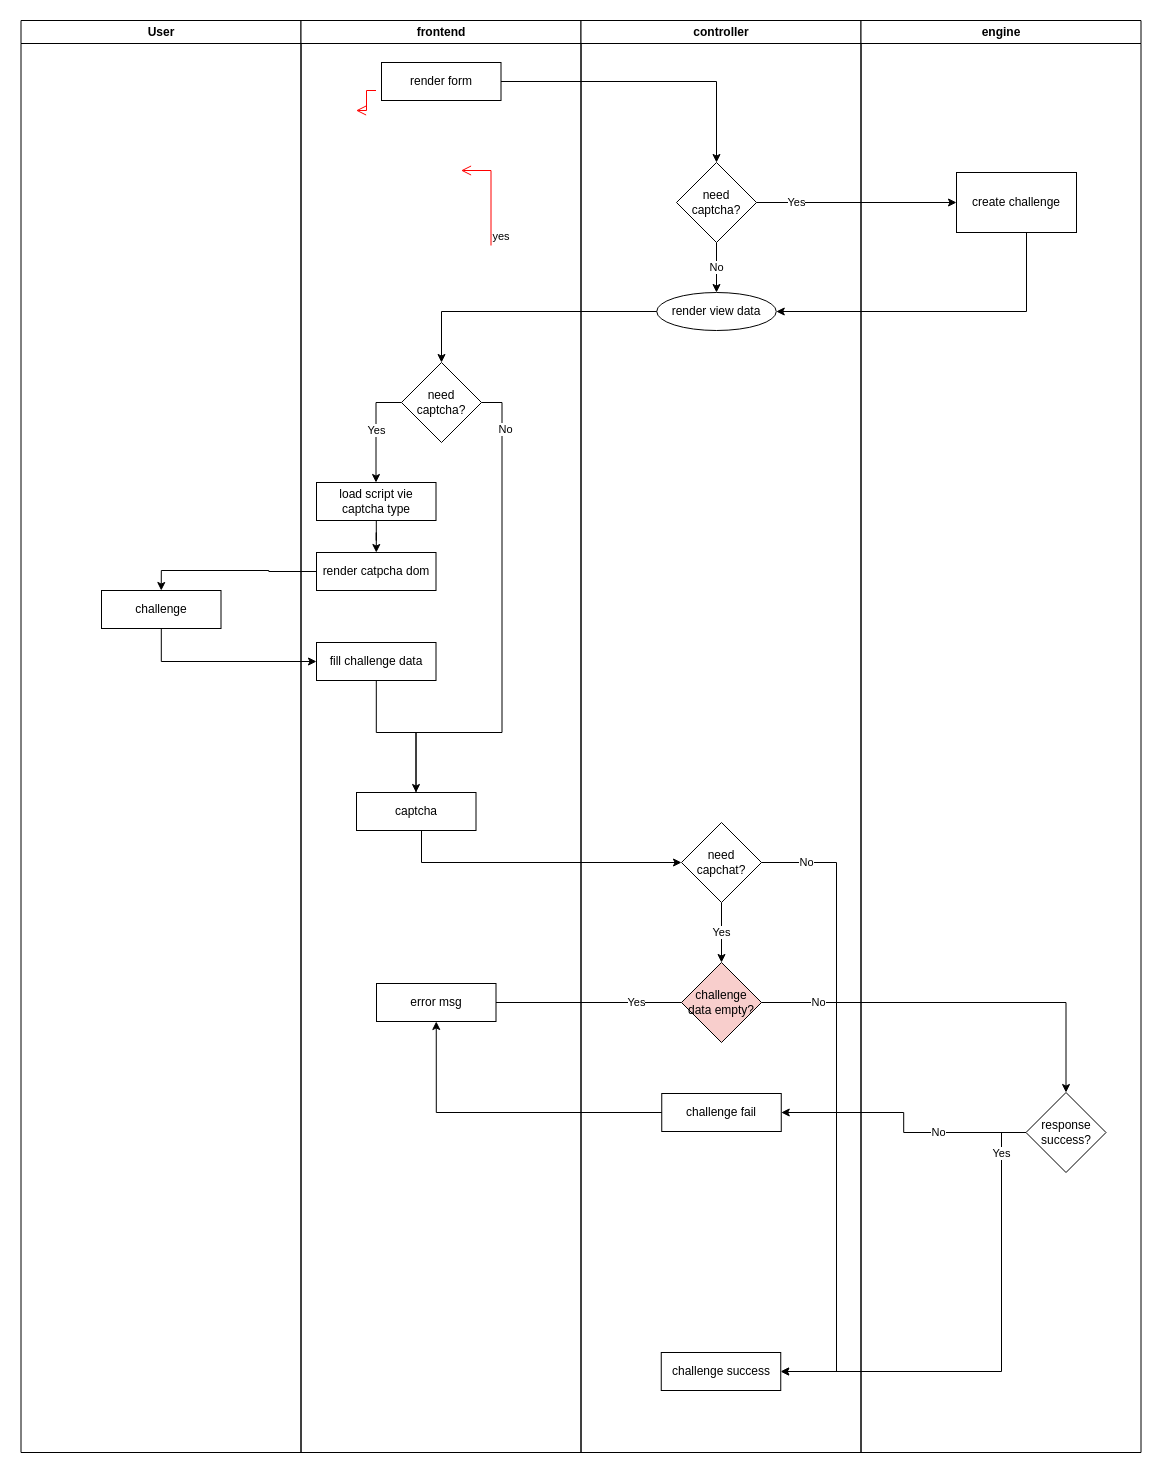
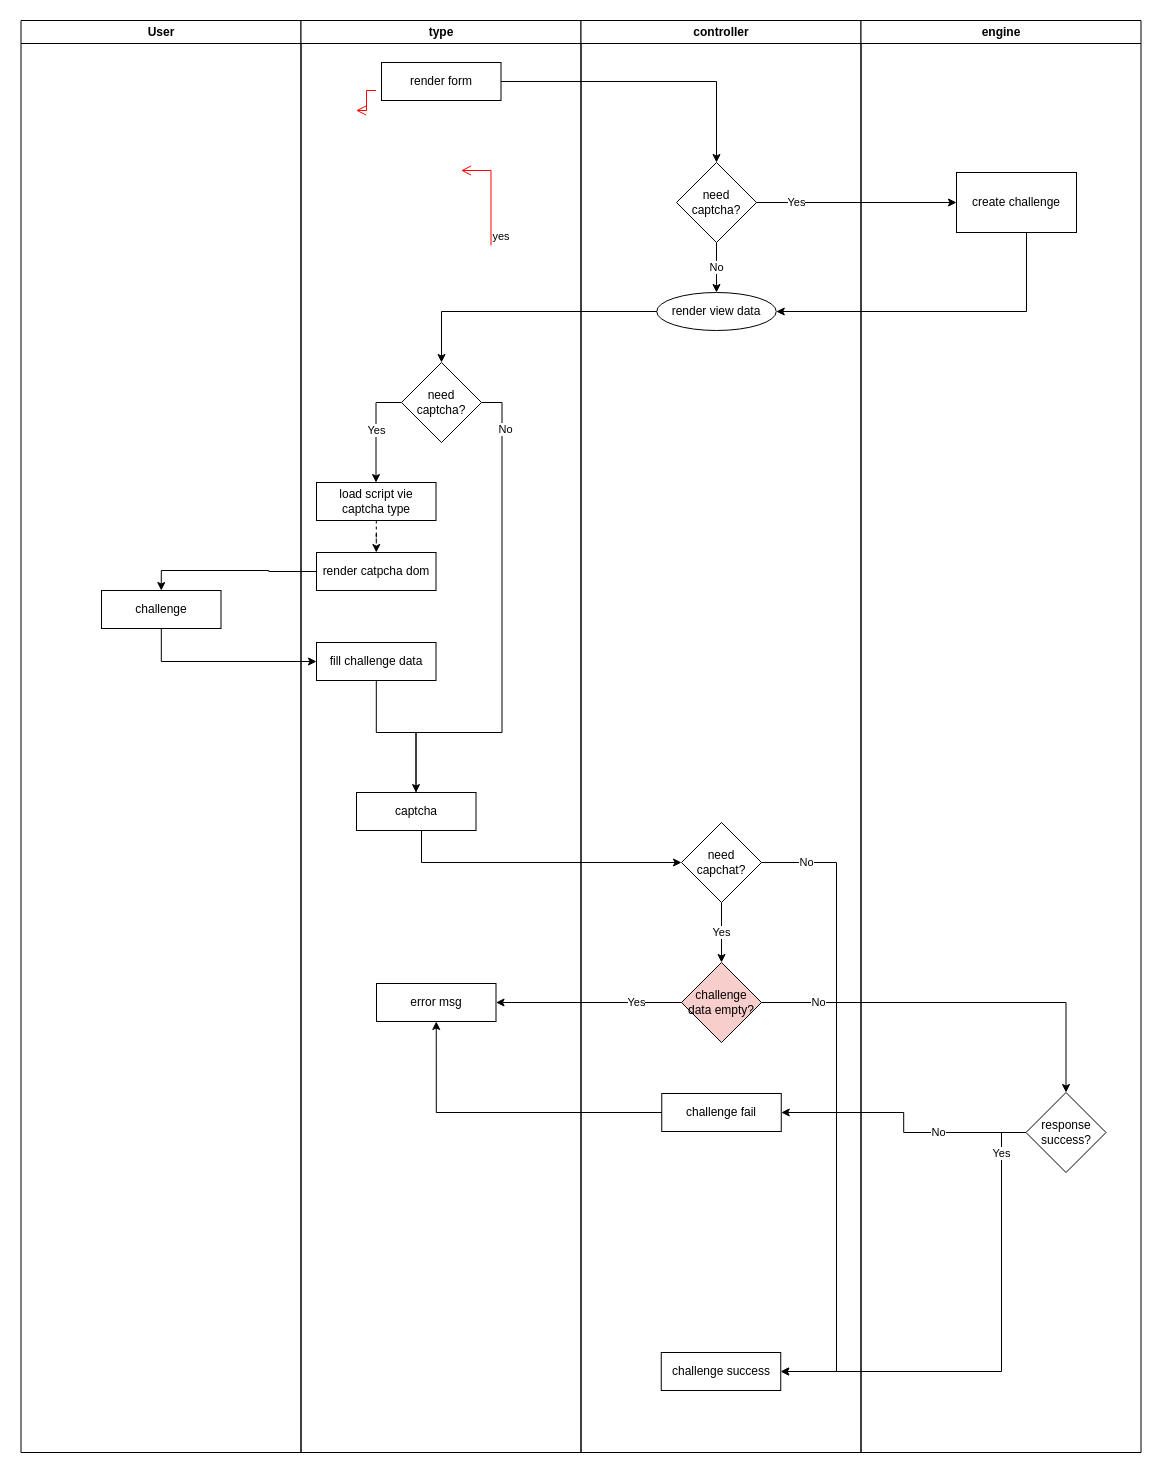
node "frontend": label "frontend" -> "type"
edge "load script vie captcha type" -> "render catpcha dom": style solid -> dashed
edge "error msg" -- "challenge data empty?": arrowhead none -> classic
